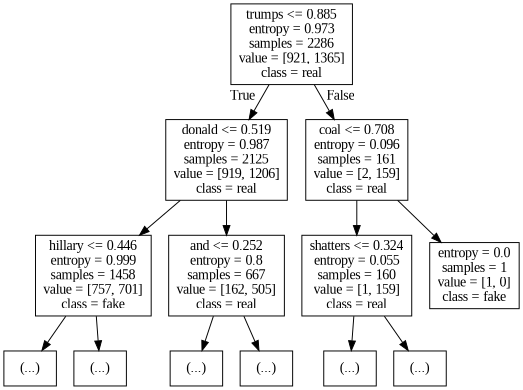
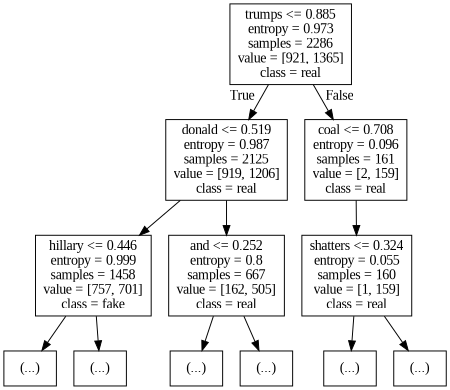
node "entropy = 0.0 samples = 1 value = [1, 0] class = fake": removed
